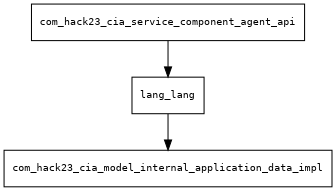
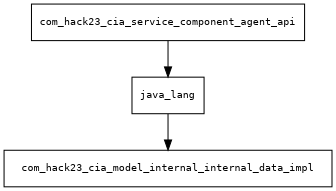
node "lang_lang": label "lang_lang" -> "java_lang"
node "com_hack23_cia_model_internal_application_data_impl": label "com_hack23_cia_model_internal_application_data_impl" -> "com_hack23_cia_model_internal_internal_data_impl"
